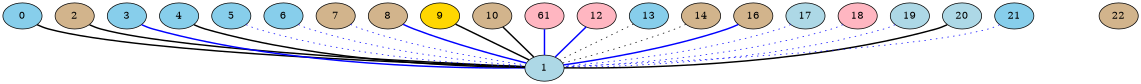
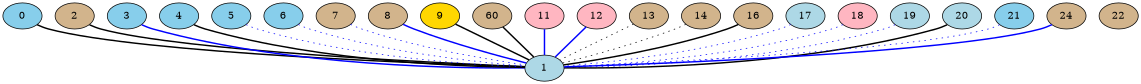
node "10": label "10" -> "60"
node "61": label "61" -> "11"
node "13": fillcolor skyblue -> tan
node "24": added
edge "16" -- "1": color blue -> black
